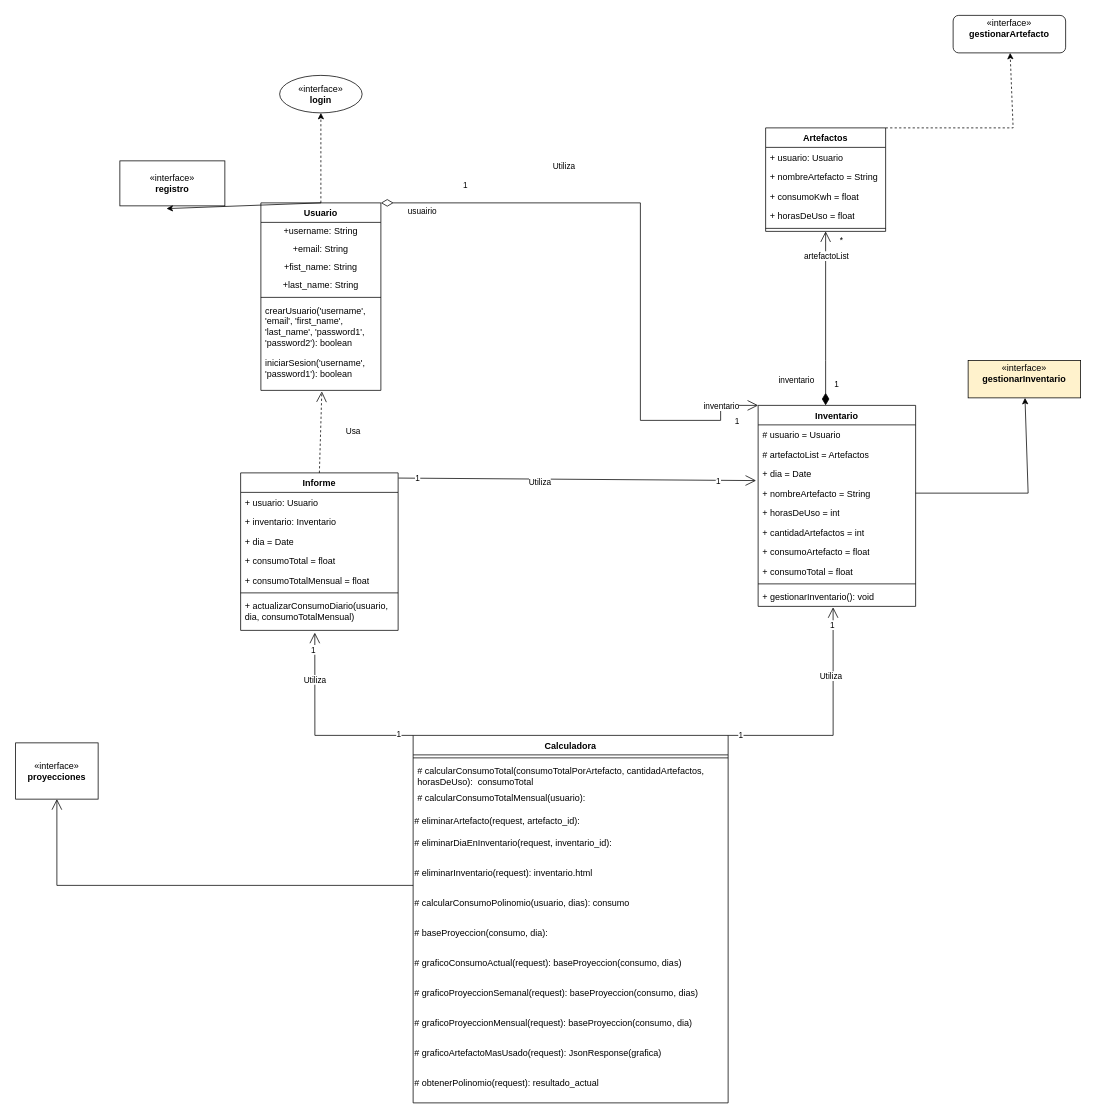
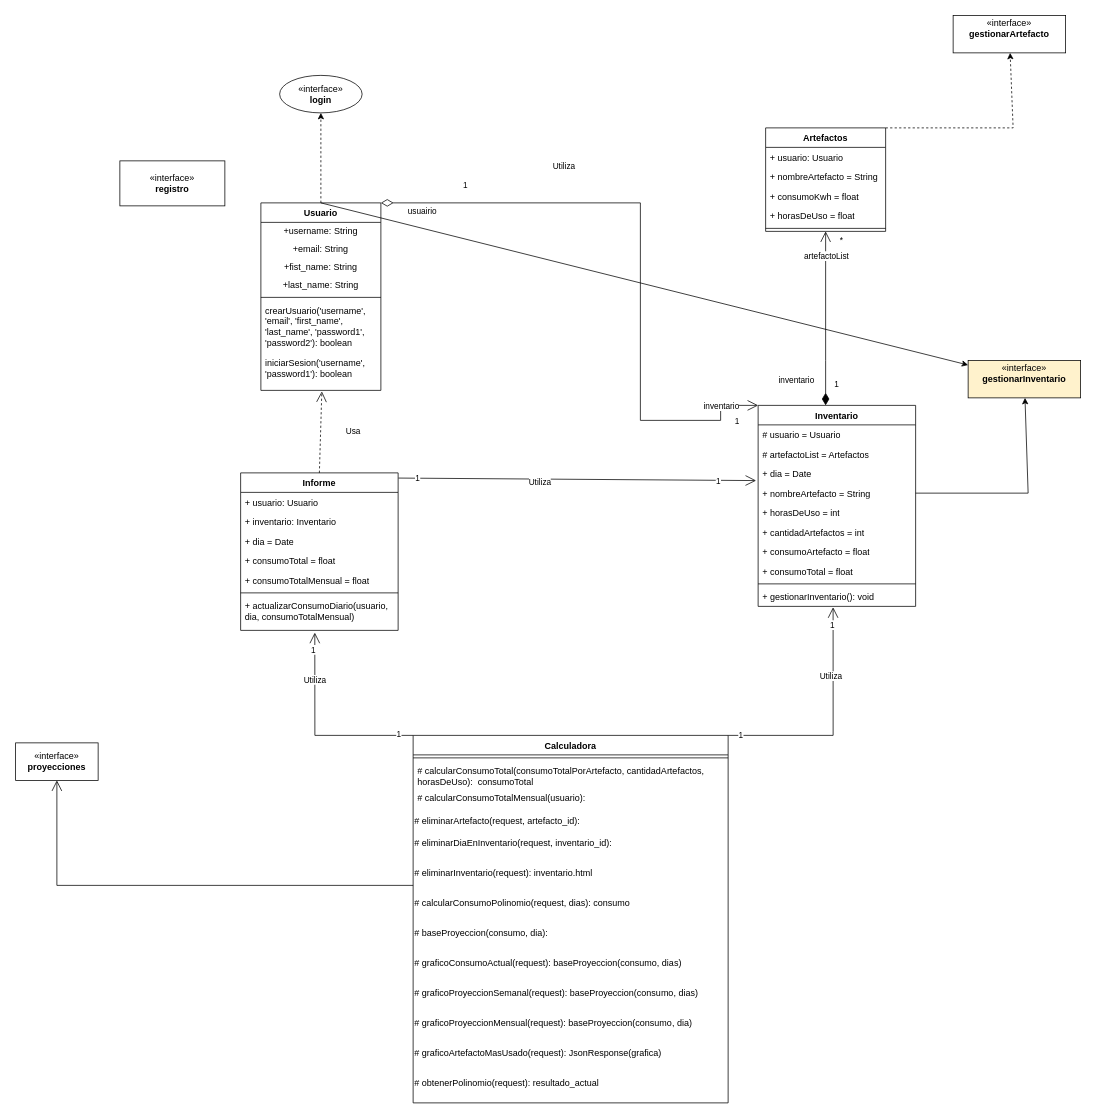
node "«interface» gestionarArtefacto": shape rounded rectangle -> rectangle
edge "Usuario" -> "«interface» registro": now "Usuario" -> "«interface» gestionarInventario"
node "«interface» proyecciones": size 83x56 -> 83x38
node "# calcularConsumoPolinomio(usuario, dias): consumo": label "# calcularConsumoPolinomio(usuario, dias): consumo" -> "# calcularConsumoPolinomio(request, dias): consumo"
